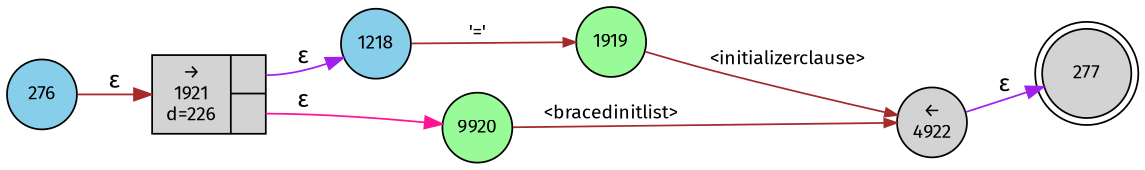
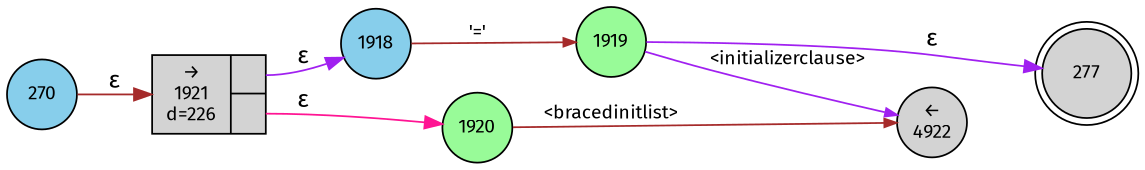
node "1218": label "1218" -> "1918"
edge "1919" -> "← 4922": color brown -> purple
node "276": label "276" -> "270"
edge "← 4922" -> "277": now "1919" -> "277"
node "9920": label "9920" -> "1920"
